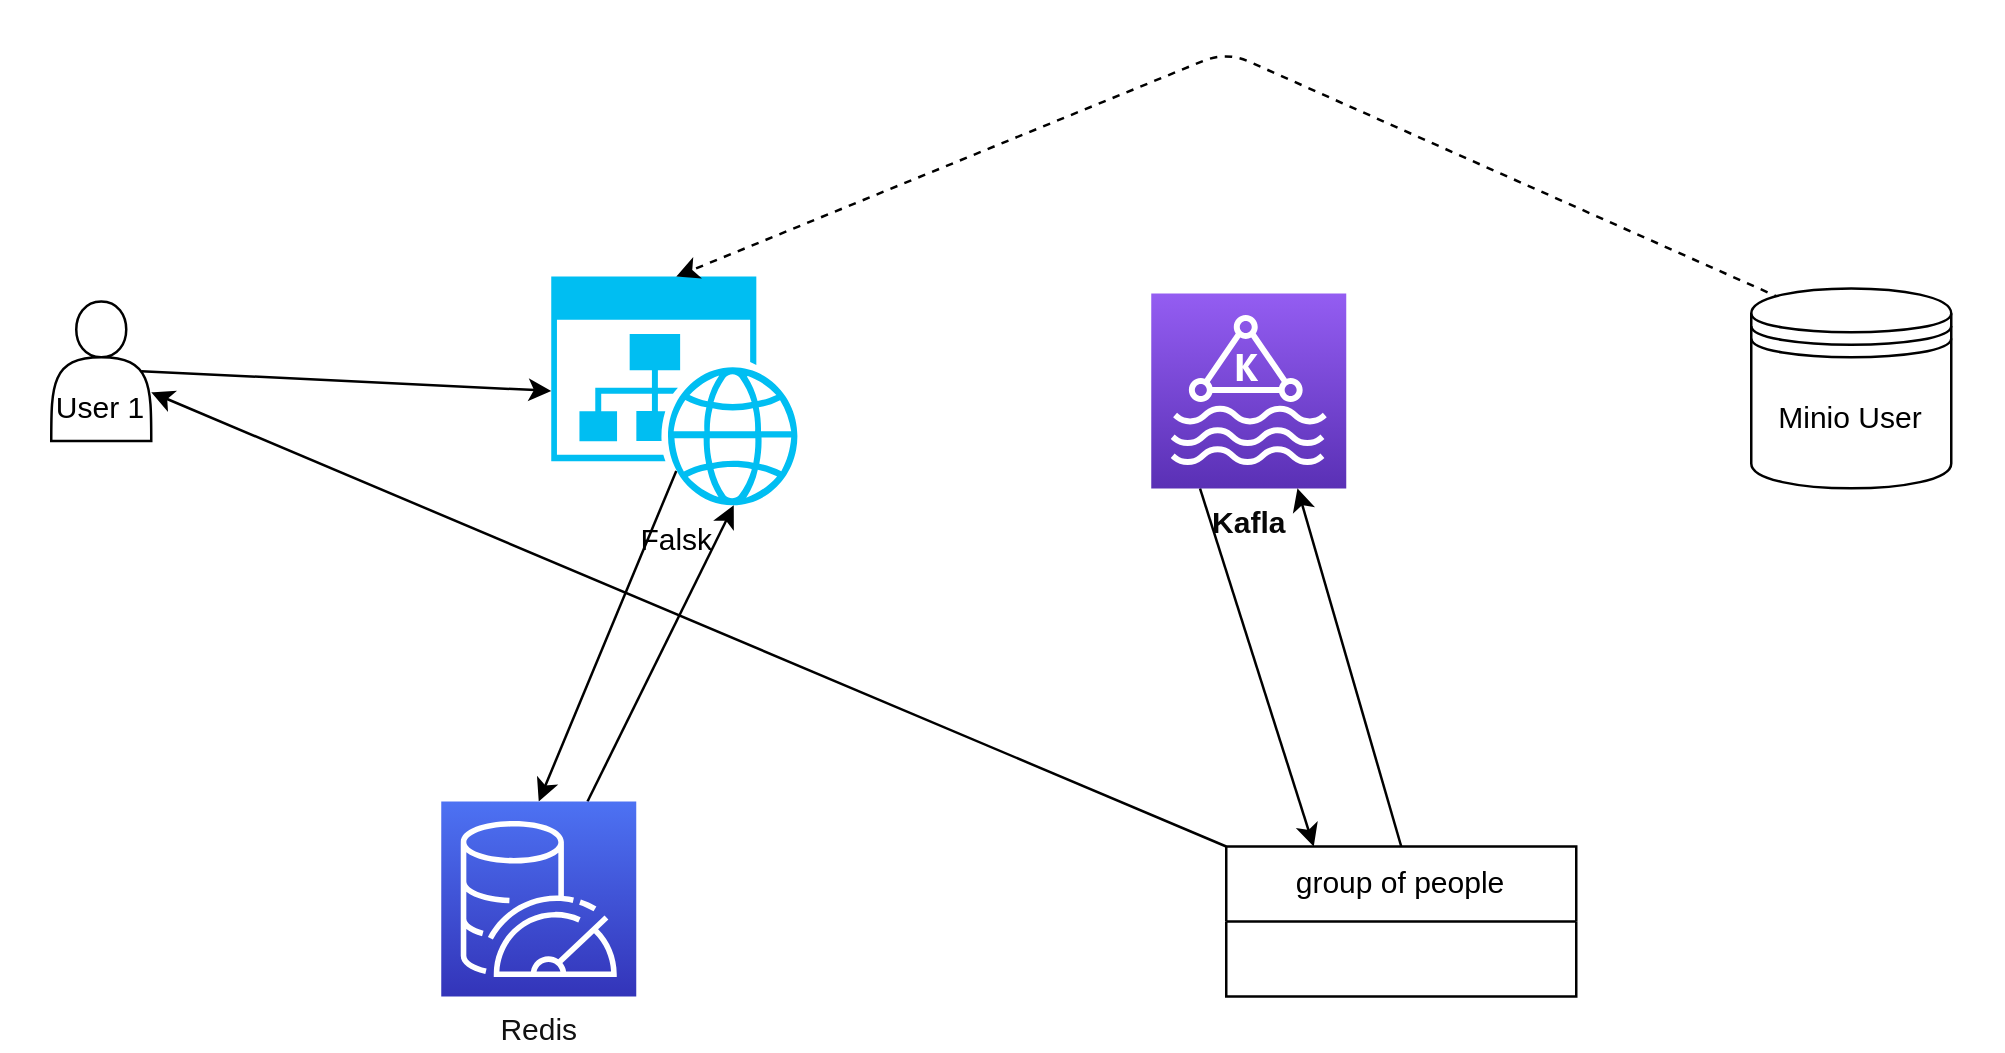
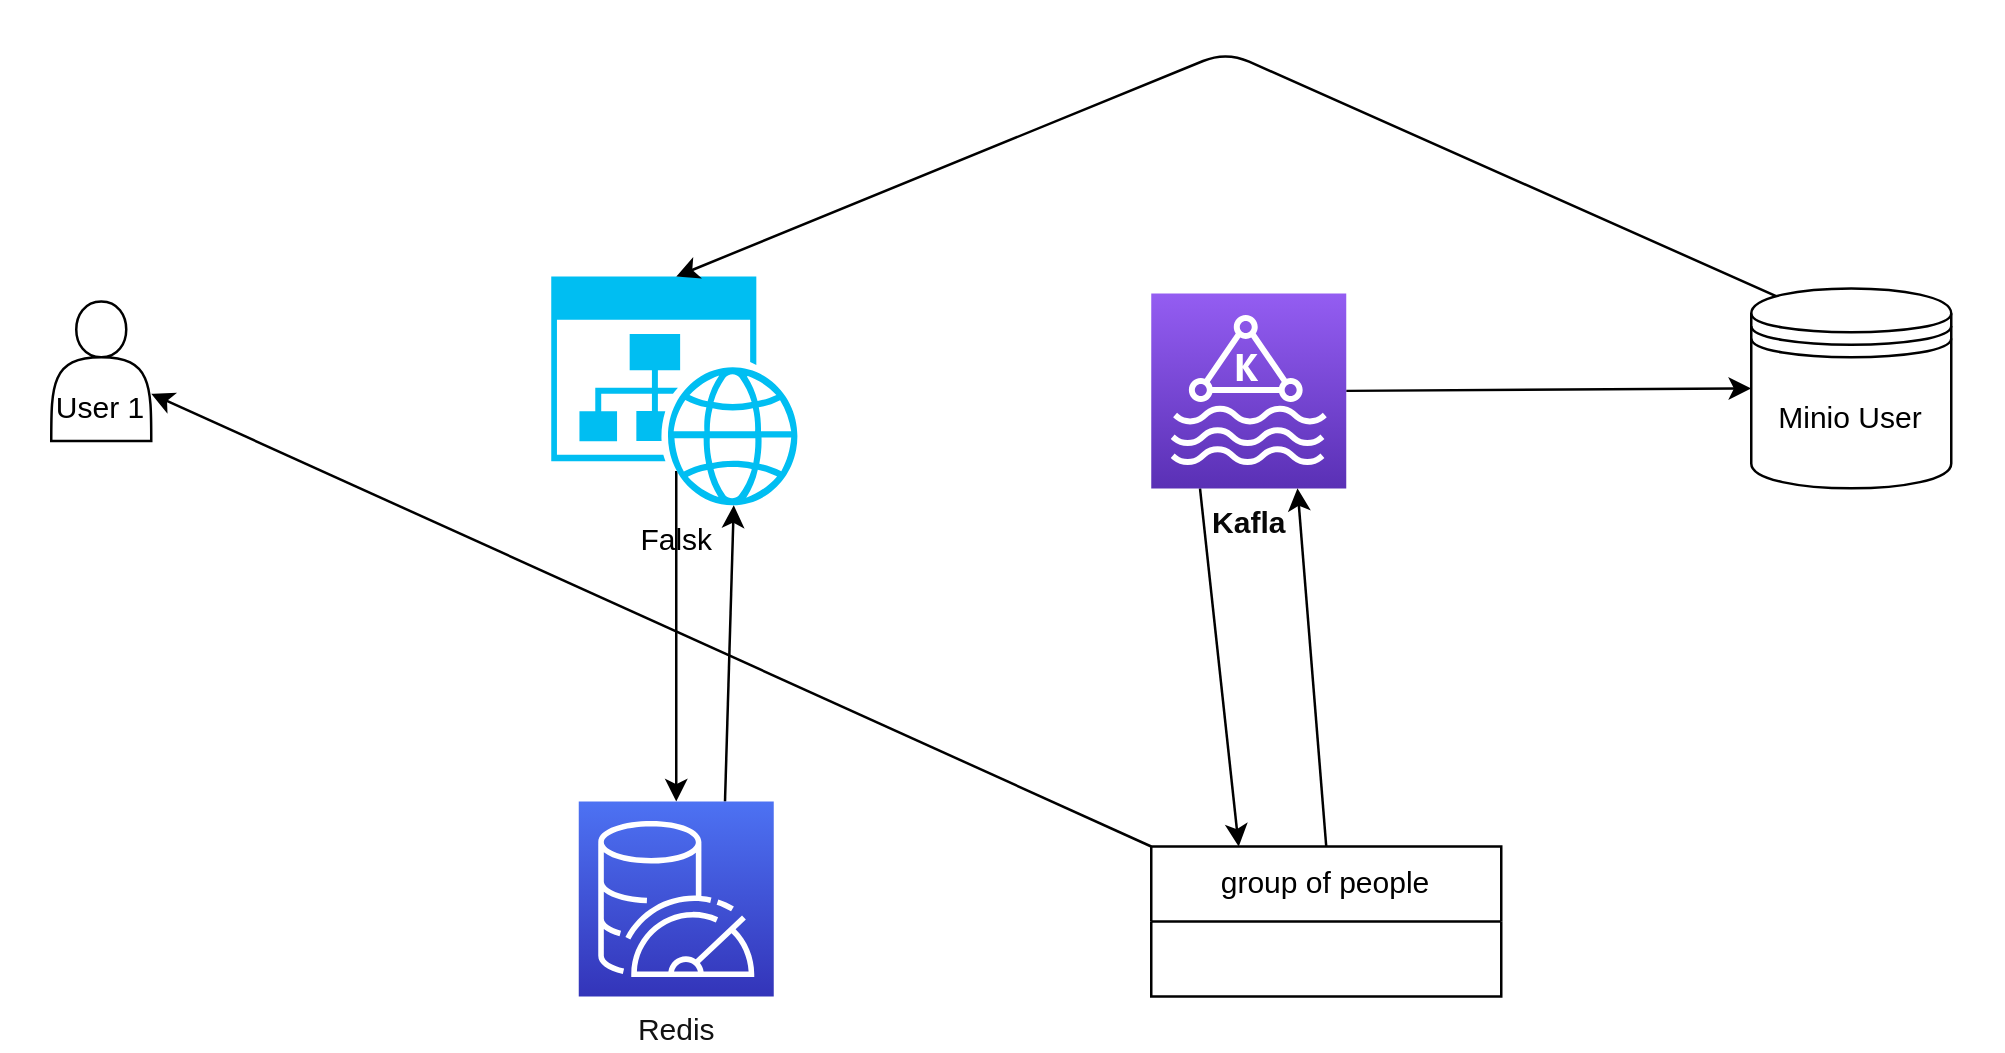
edge "Minio User" -> "Falsk": style dashed -> solid
edge "User 1" -> "Falsk": removed
edge "Kafla" -> "Minio User": added
node "Redis": moved (539, 899) -> (676, 899)
node "group of people": moved (1401, 921) -> (1326, 921)
